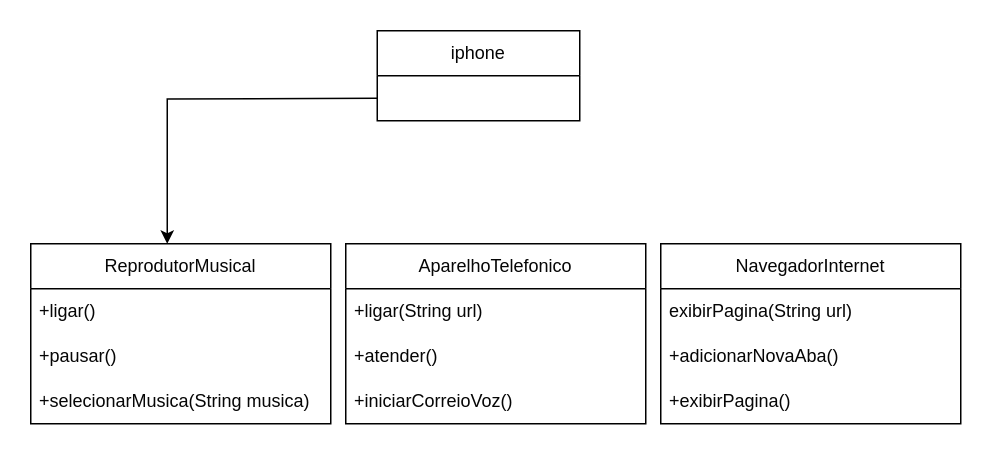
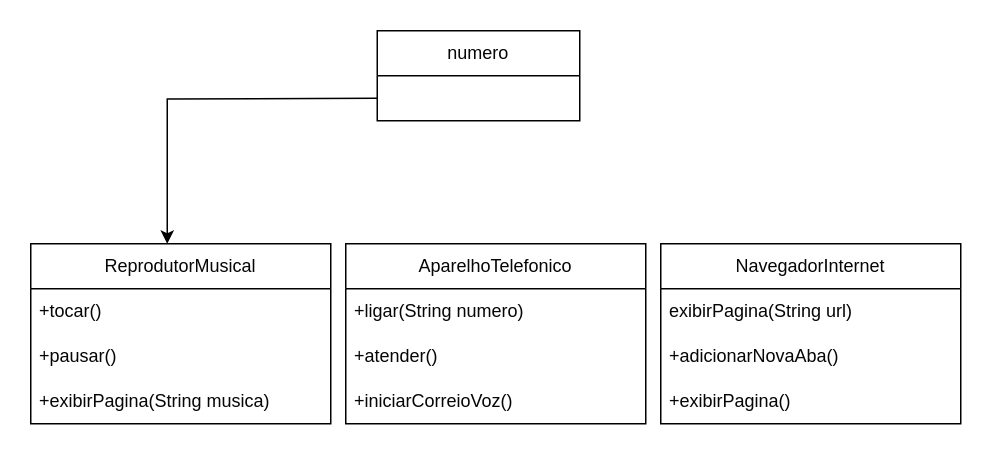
node "iphone": label "iphone" -> "numero"
node "+ligar()": label "+ligar()" -> "+tocar()"
node "+ligar(String url)": label "+ligar(String url)" -> "+ligar(String numero)"
node "+selecionarMusica(String musica)": label "+selecionarMusica(String musica)" -> "+exibirPagina(String musica)"
